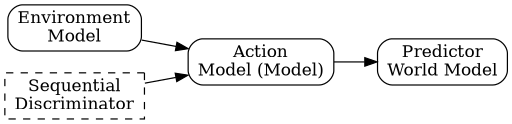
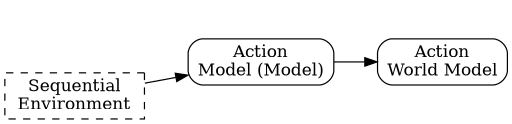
node "Environment Model": removed
node "Predictor World Model": label "Predictor World Model" -> "Action World Model"
node "Sequential Discriminator": label "Sequential Discriminator" -> "Sequential Environment"
